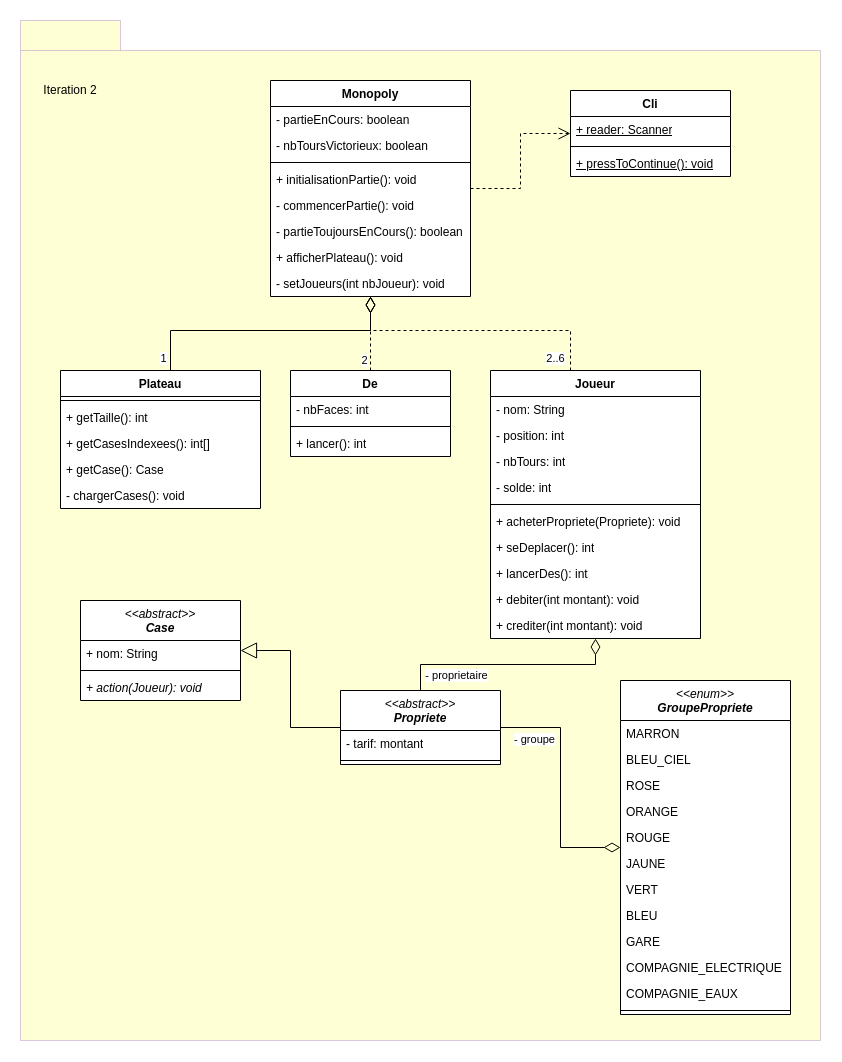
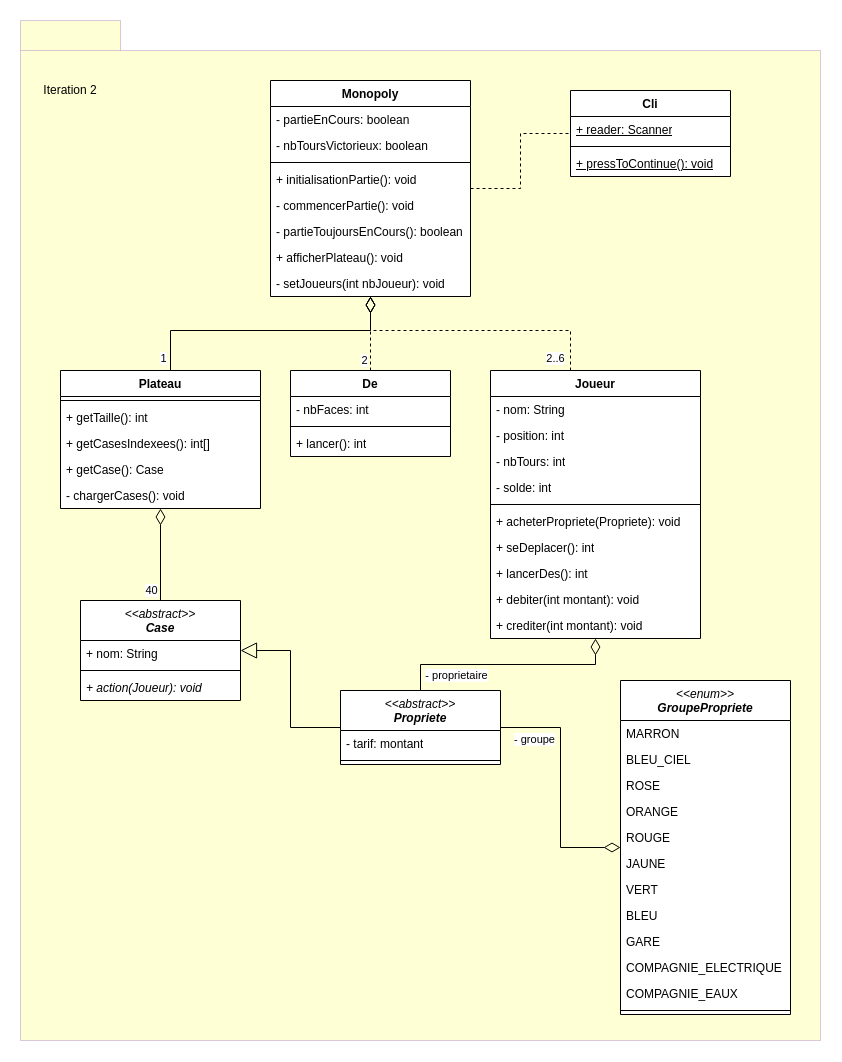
edge "Monopoly" -> "Cli": arrowhead open -> none
edge "<<abstract>> Case" -> "Plateau": added, label "40"
